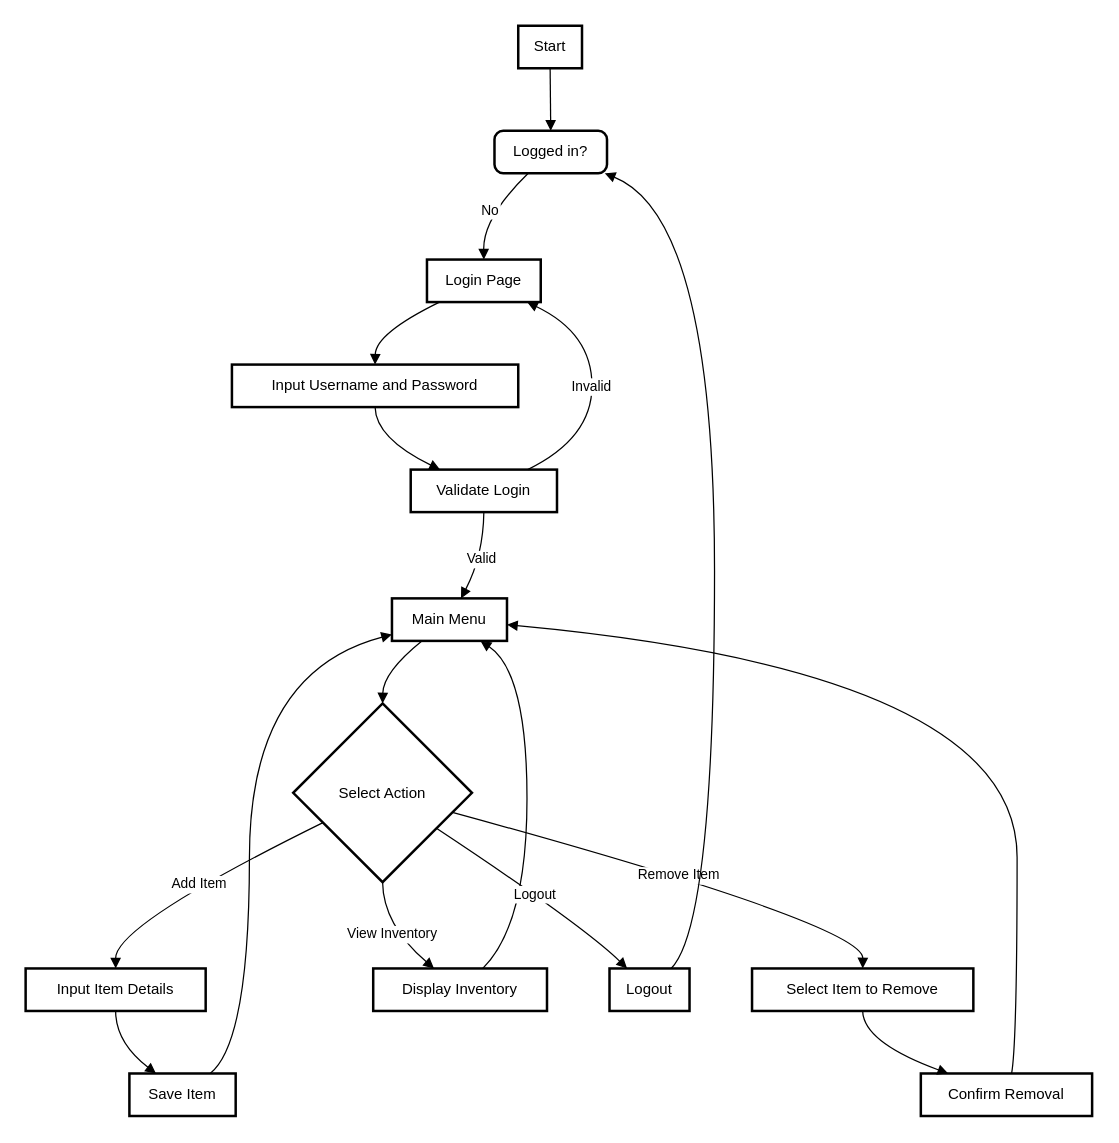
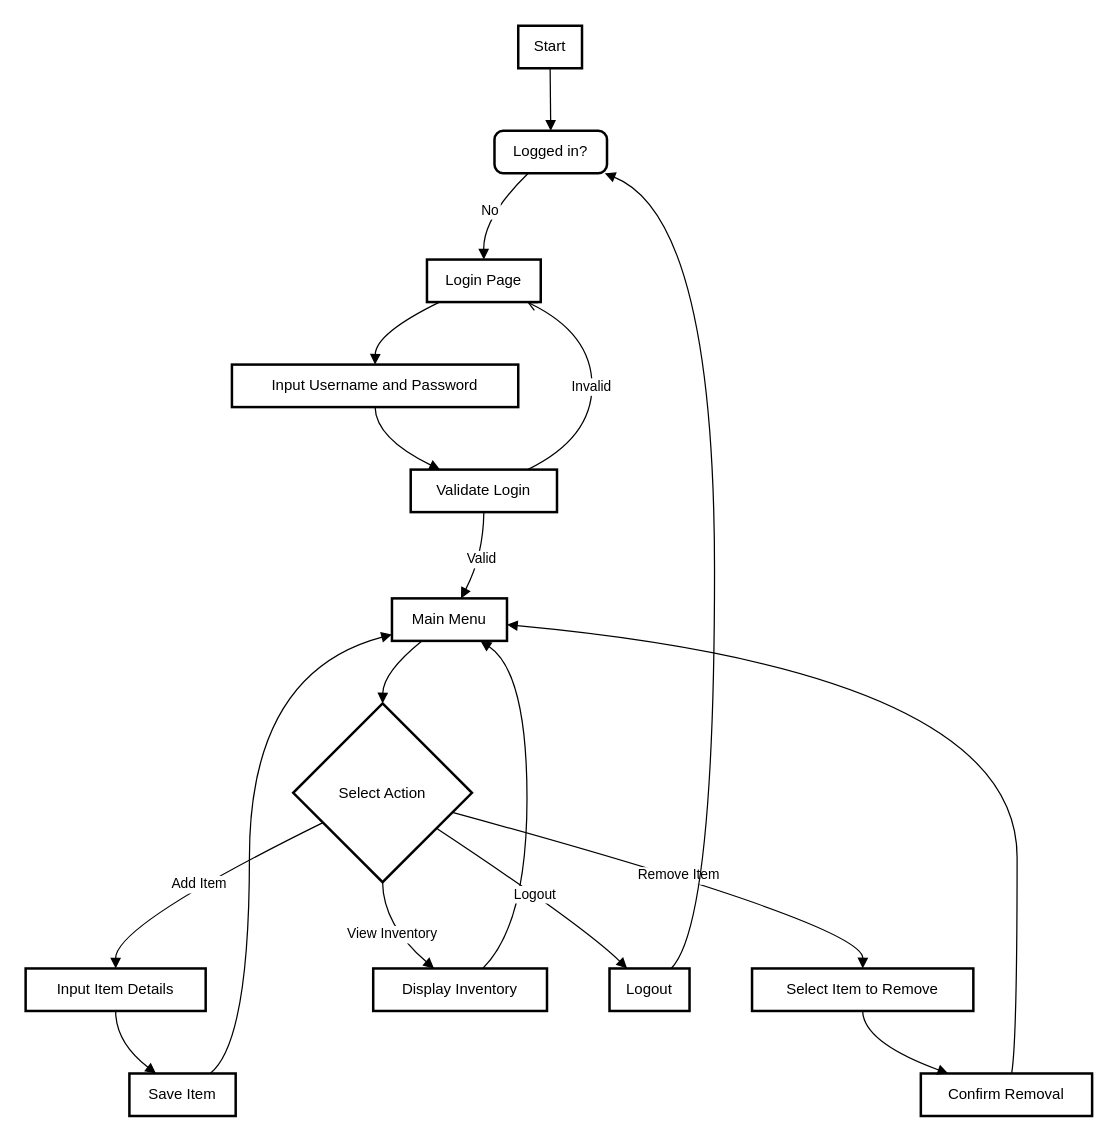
edge "Validate Login" -> "Login Page": arrowhead block -> open
